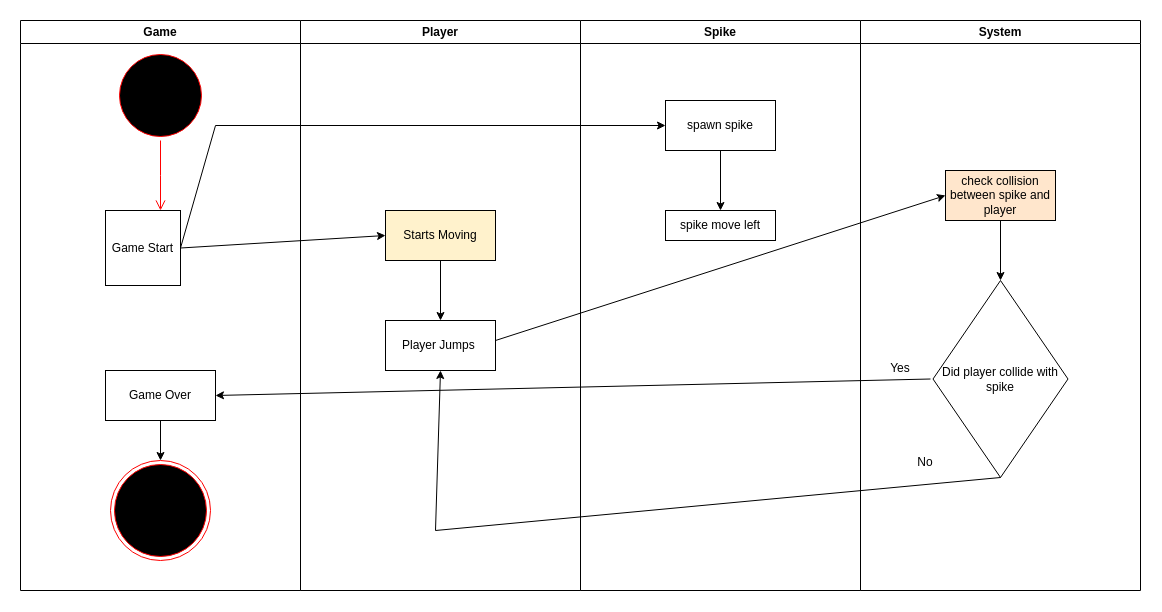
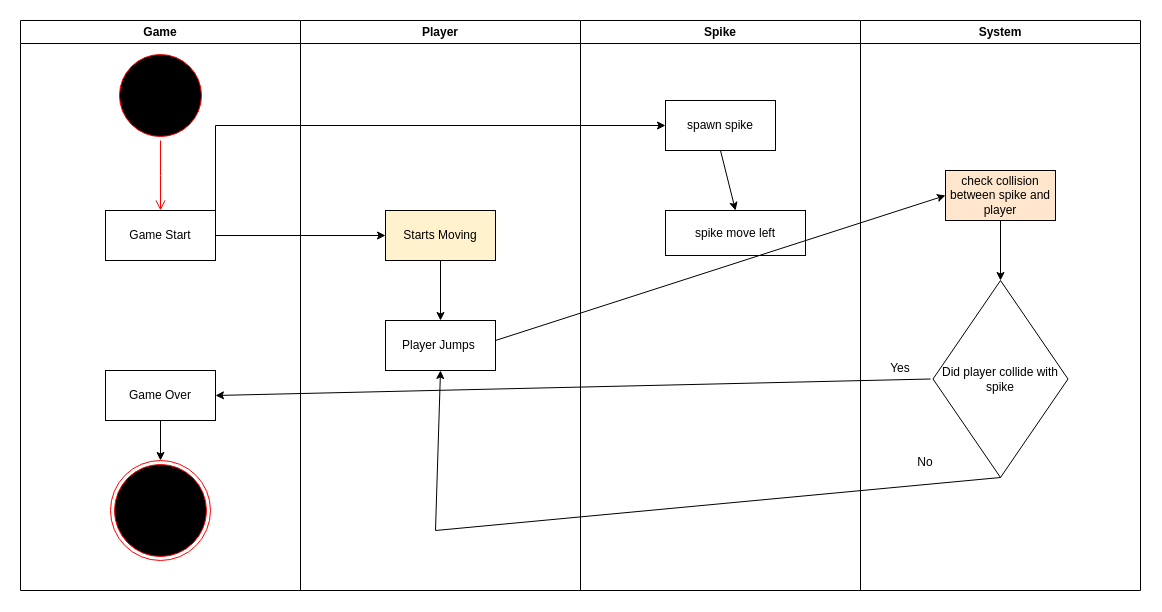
node "spike move left": size 110x30 -> 140x45
node "Game Start": size 75x75 -> 110x50
